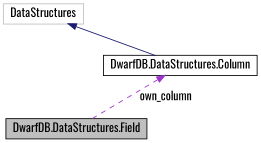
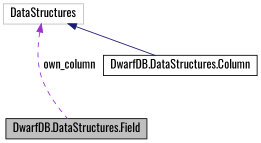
edge "DwarfDB.DataStructures.Field" -> "DwarfDB.DataStructures.Column": now "DwarfDB.DataStructures.Field" -> "DataStructures"
